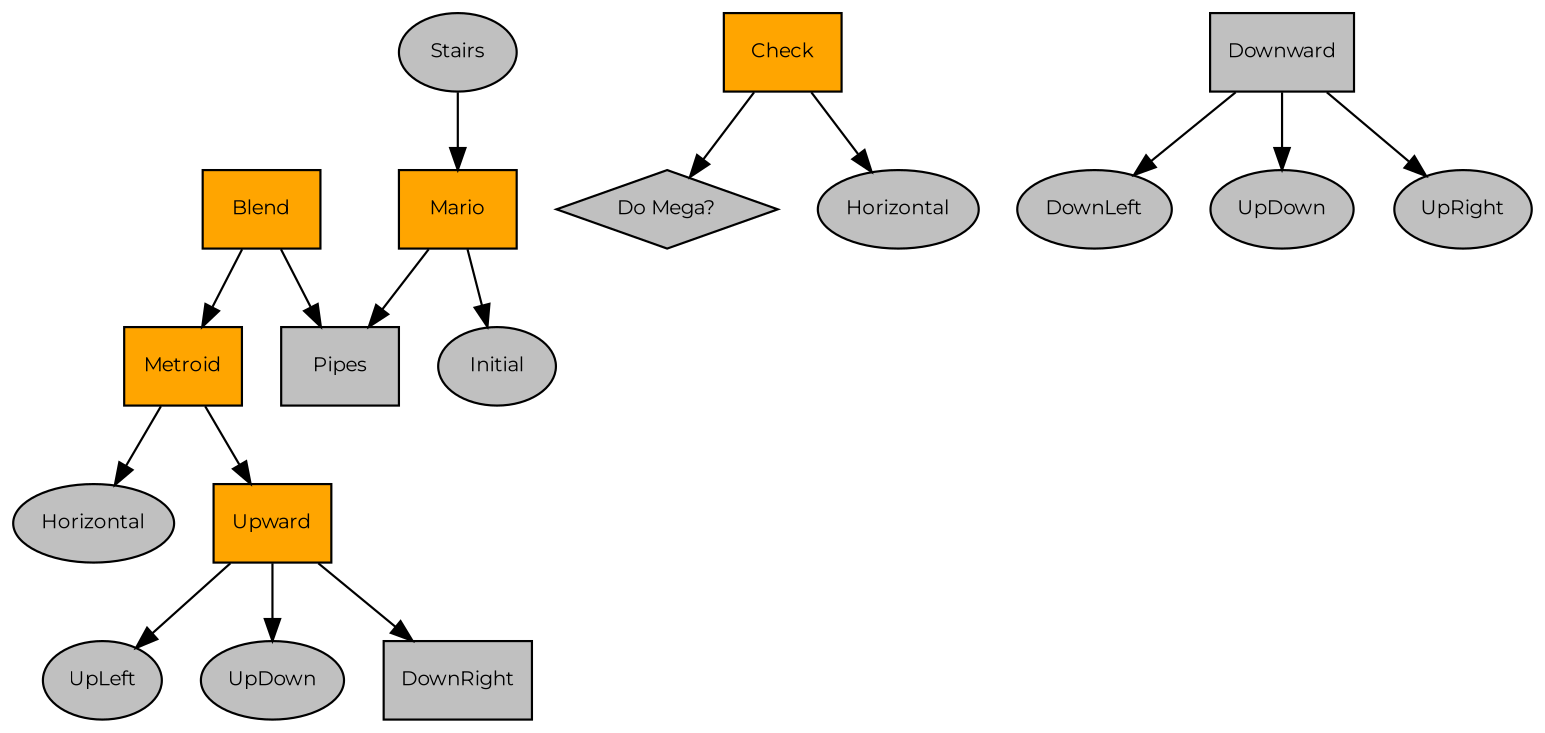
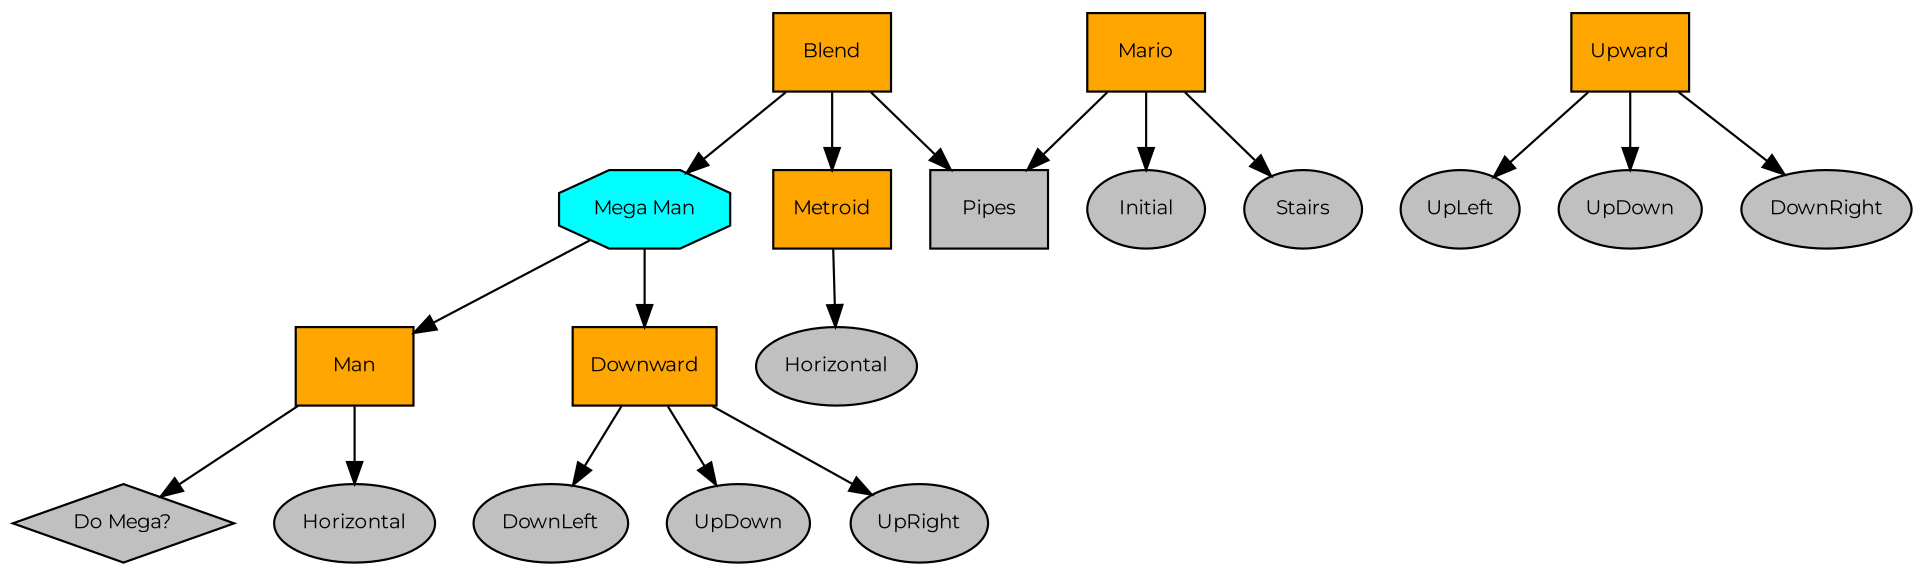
node "Check": label "Check" -> "Man"
node "Downward": fillcolor gray -> orange
edge "Stairs" -> "Mario": reversed
node "Mega Man": added
edge "Metroid" -> "Upward": removed
node "DownRight": shape box -> ellipse
